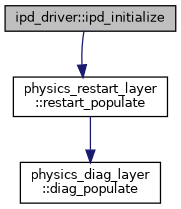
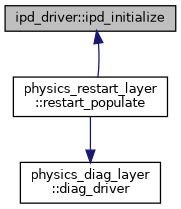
edge "ipd_driver::ipd_initialize" -> "physics_restart_layer ::restart_populate": reversed
node "physics_diag_layer ::diag_populate": label "physics_diag_layer ::diag_populate" -> "physics_diag_layer ::diag_driver"
